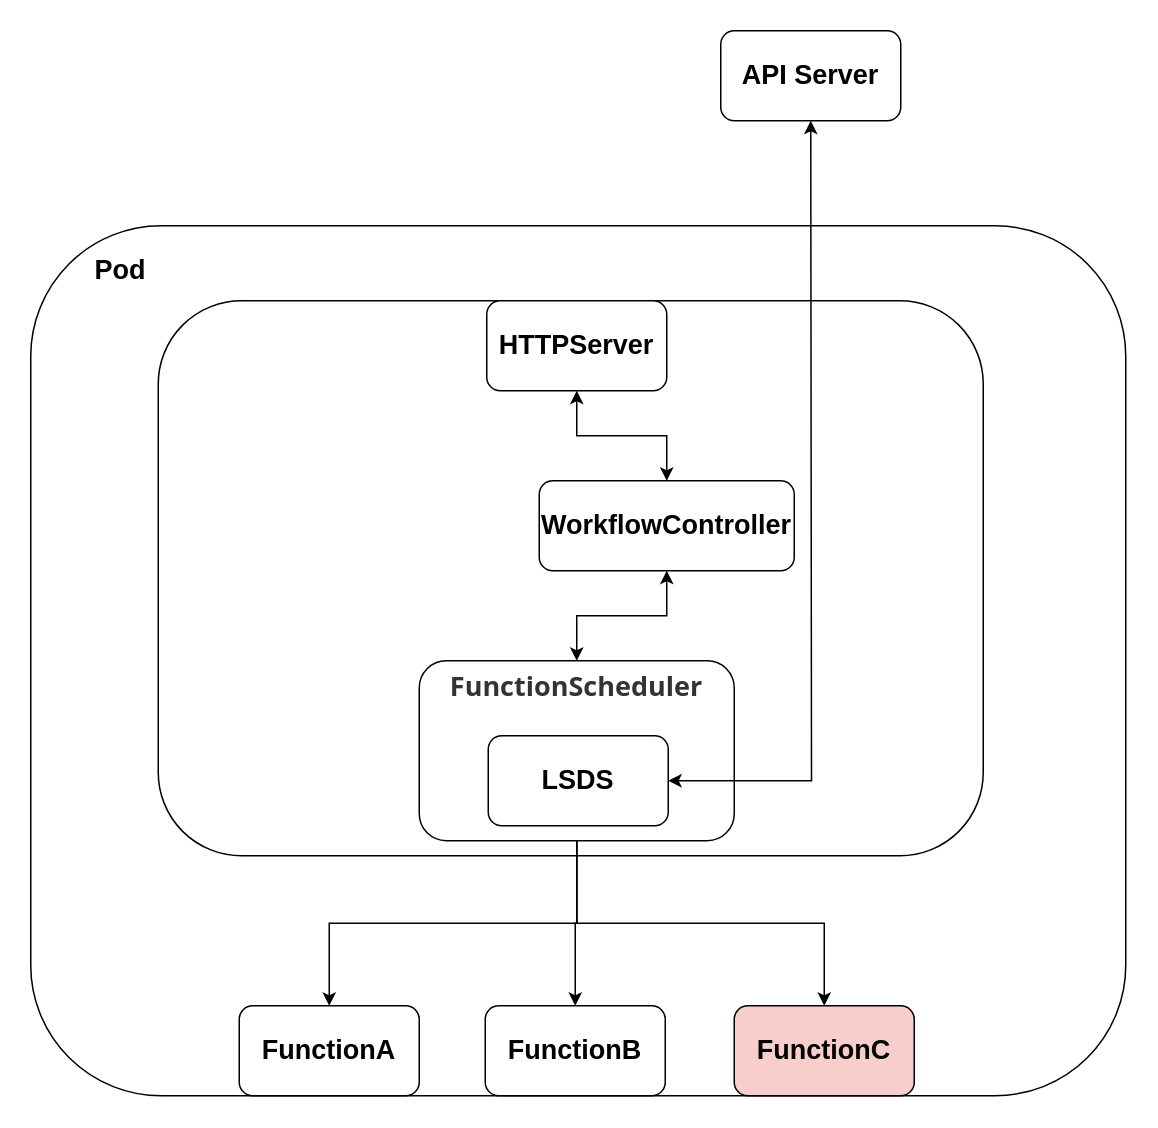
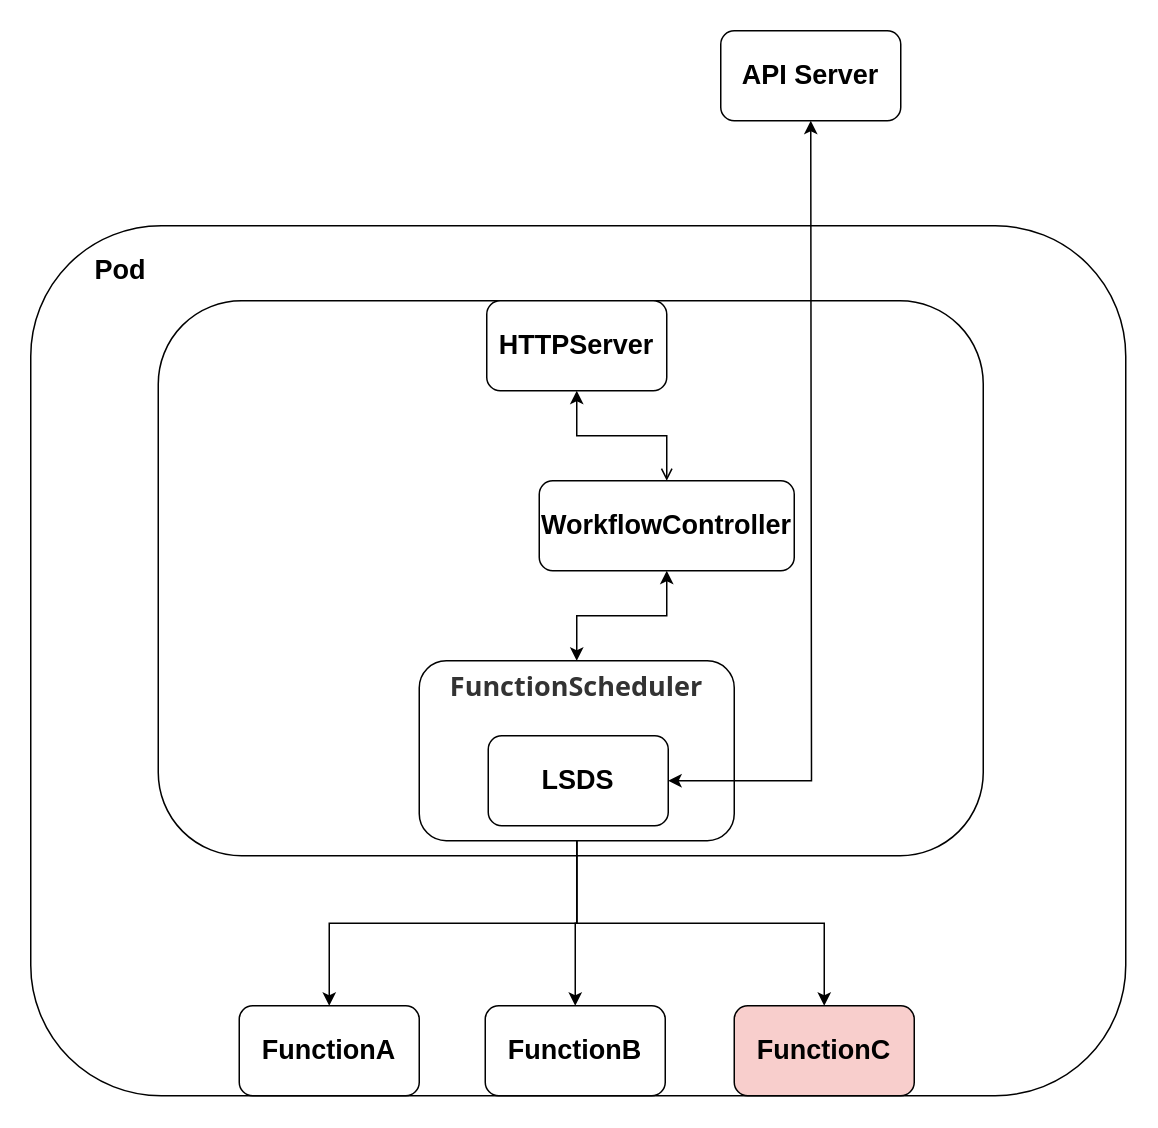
edge "HTTPServer" -- "WorkflowController": arrowhead classic -> open
